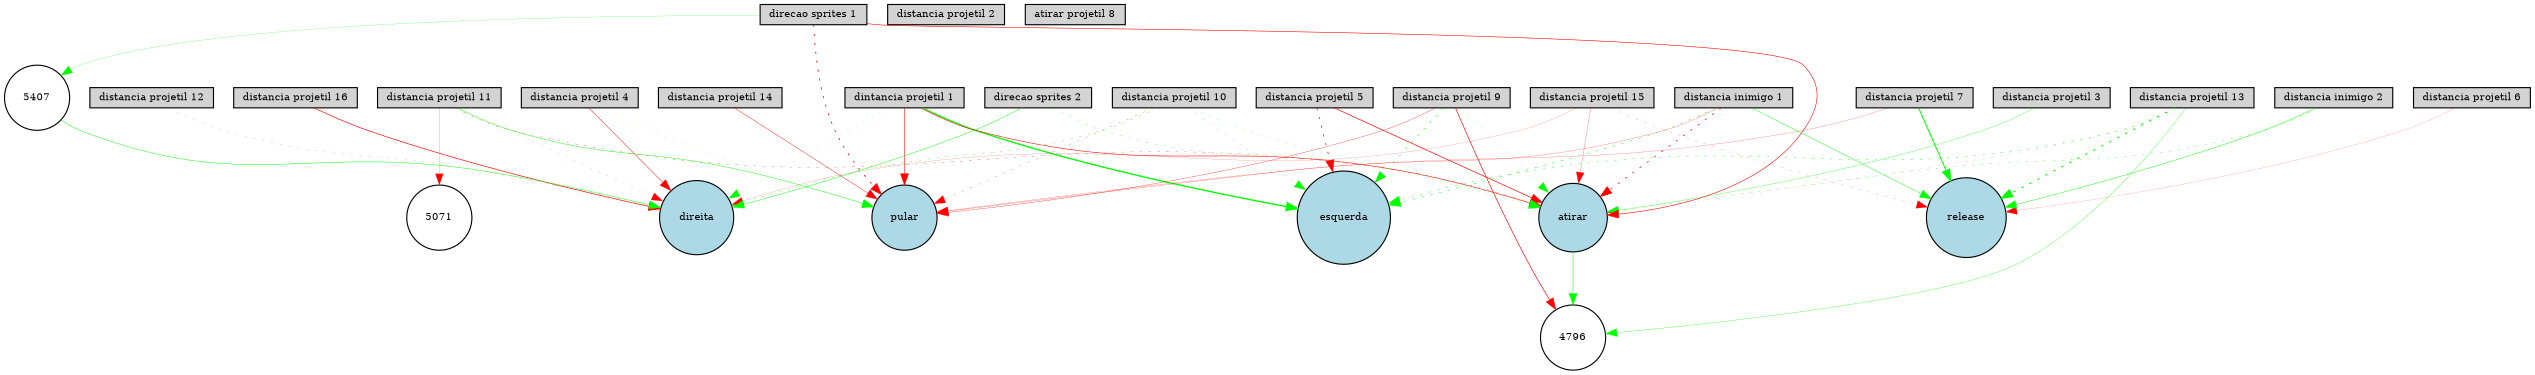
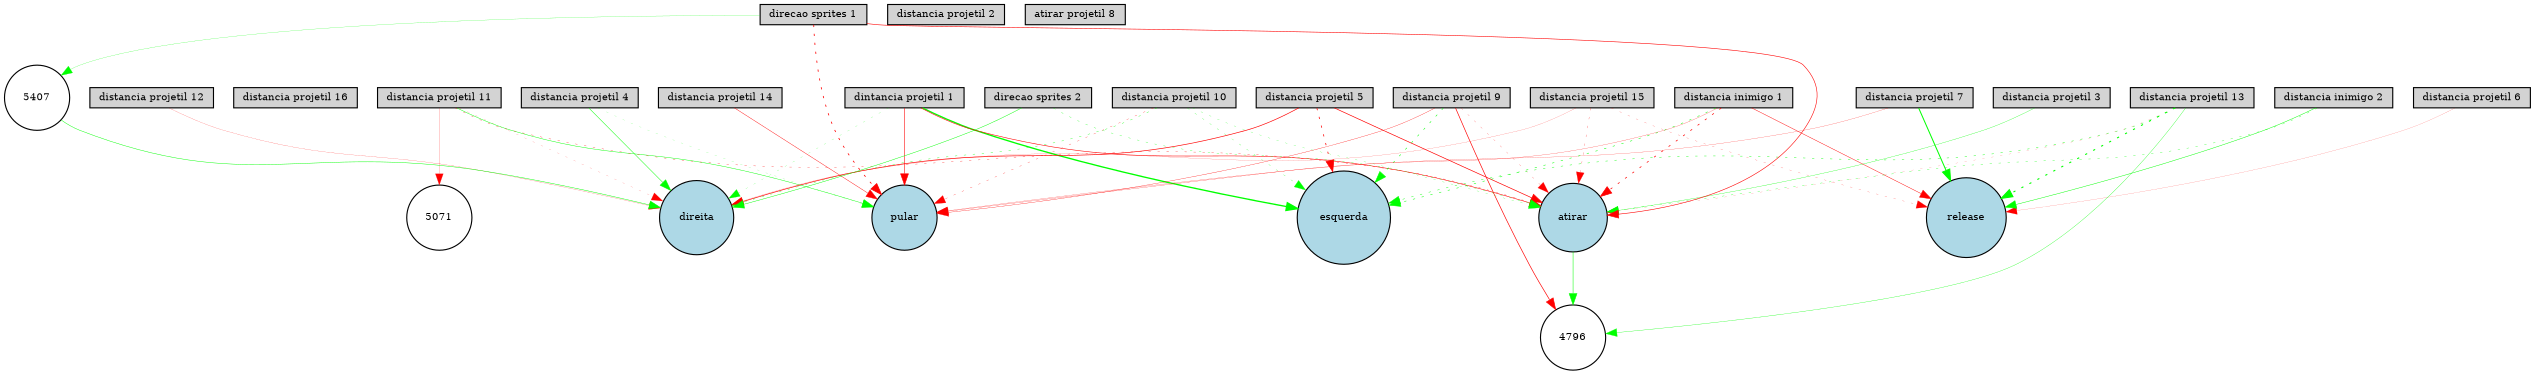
edge "distancia projetil 15" -> "atirar": style solid -> dotted
edge "distancia projetil 4" -> "direita": color red -> green
edge "distancia projetil 9" -> "atirar": color green -> red
edge "distancia inimigo 1" -> "release": color green -> red
edge "distancia projetil 12" -> "direita": style dotted -> solid
edge "distancia projetil 16" -> "direita": now "distancia projetil 5" -> "direita"
